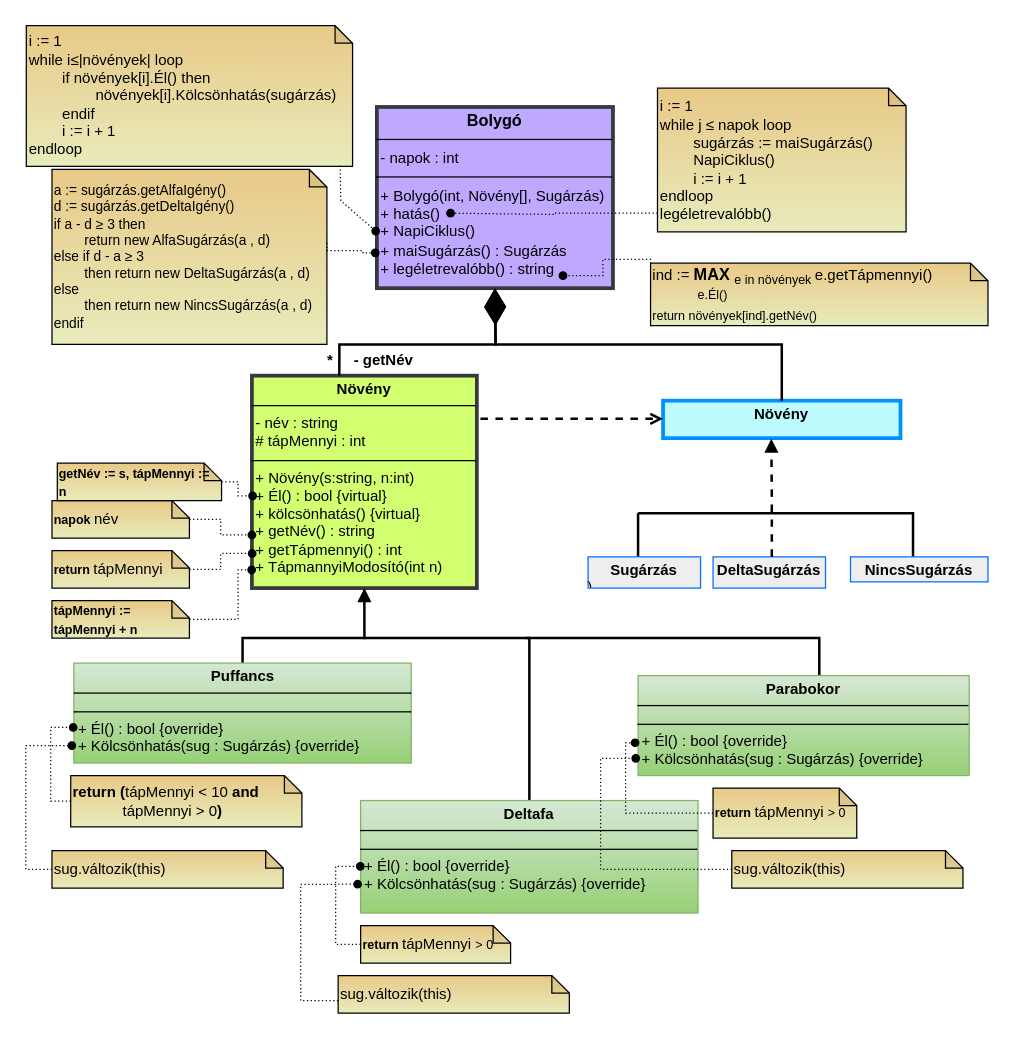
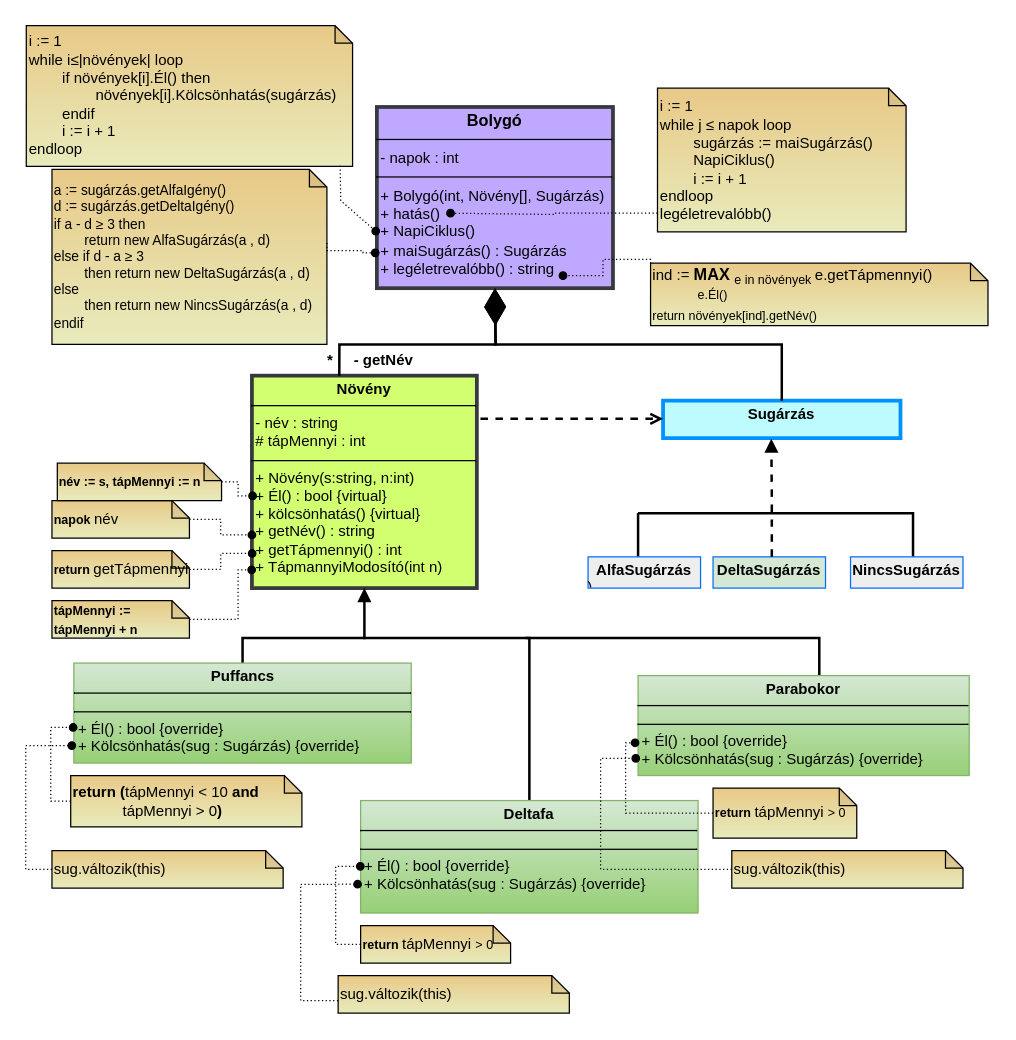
node "Növény": label "Növény" -> "Sugárzás"
node "getNév := s, tápMennyi := n": label "getNév := s, tápMennyi := n" -> "név := s, tápMennyi := n"
node "return tápMennyi": label "return tápMennyi" -> "return getTápmennyi"
node "NincsSugárzás": size 138x25 -> 113x31
node "DeltaSugárzás": fillcolor #eeeeee -> #d5e8d4
node "Sugárzás )": label "Sugárzás )" -> "AlfaSugárzás )"
